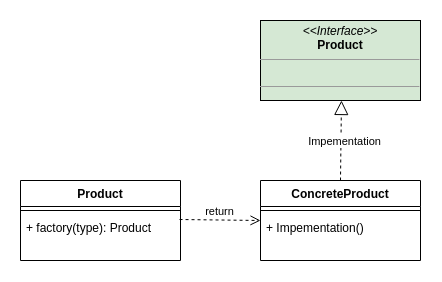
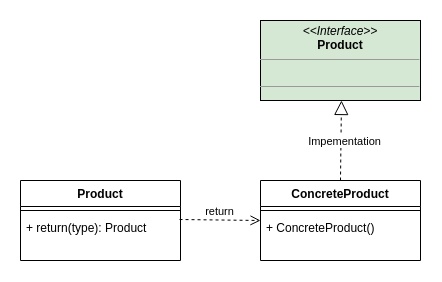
node "+ factory(type): Product": label "+ factory(type): Product" -> "+ return(type): Product"
node "+ Impementation()": label "+ Impementation()" -> "+ ConcreteProduct()"
